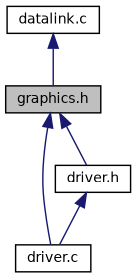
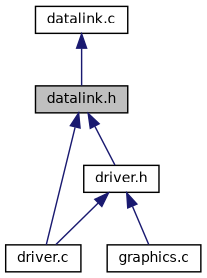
node "graphics.h": label "graphics.h" -> "datalink.h"
node "graphics.c": added
